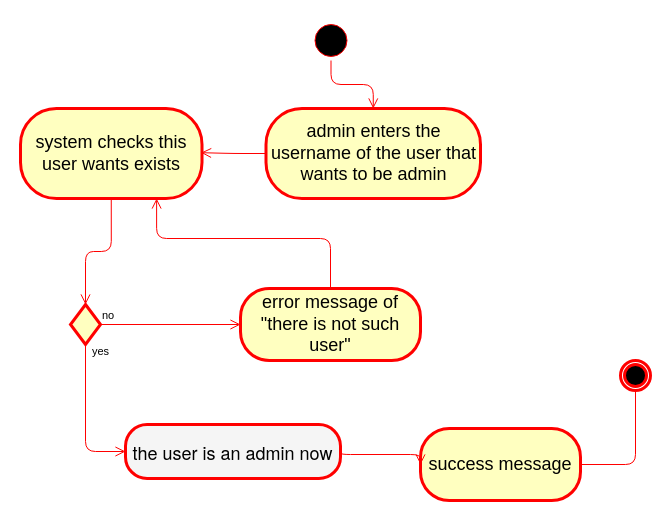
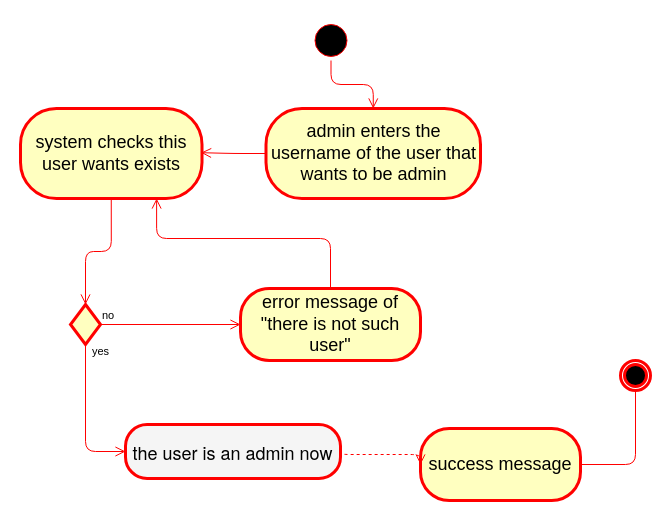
edge "the user is an admin now" -> "success message": style solid -> dashed
